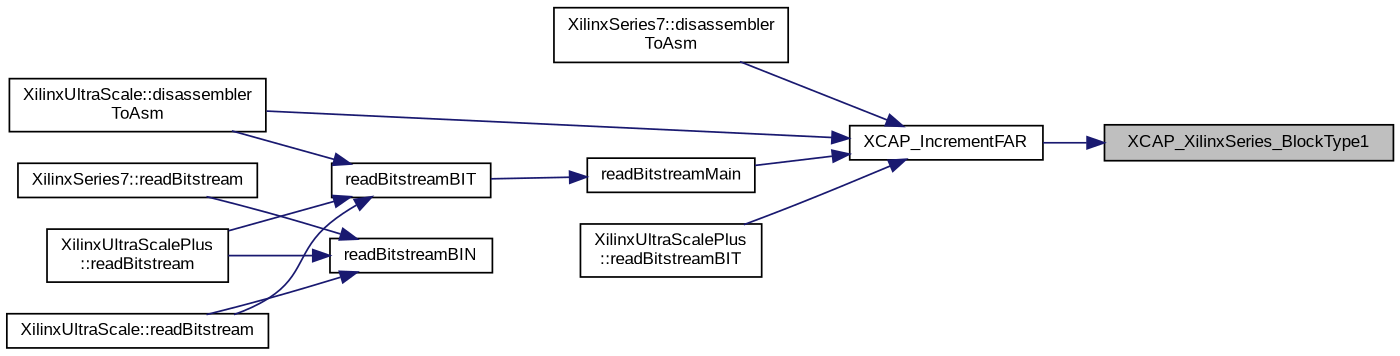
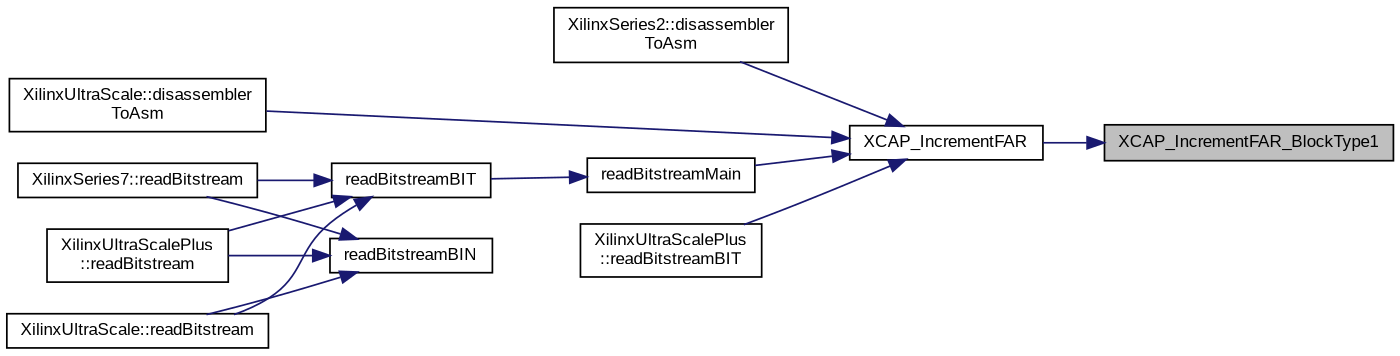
node "XilinxSeries7::disassembler ToAsm": label "XilinxSeries7::disassembler ToAsm" -> "XilinxSeries2::disassembler ToAsm"
node "XCAP_XilinxSeries_BlockType1": label "XCAP_XilinxSeries_BlockType1" -> "XCAP_IncrementFAR_BlockType1"
edge "XilinxUltraScale::disassembler ToAsm" -> "readBitstreamBIT": now "XilinxSeries7::readBitstream" -> "readBitstreamBIT"
